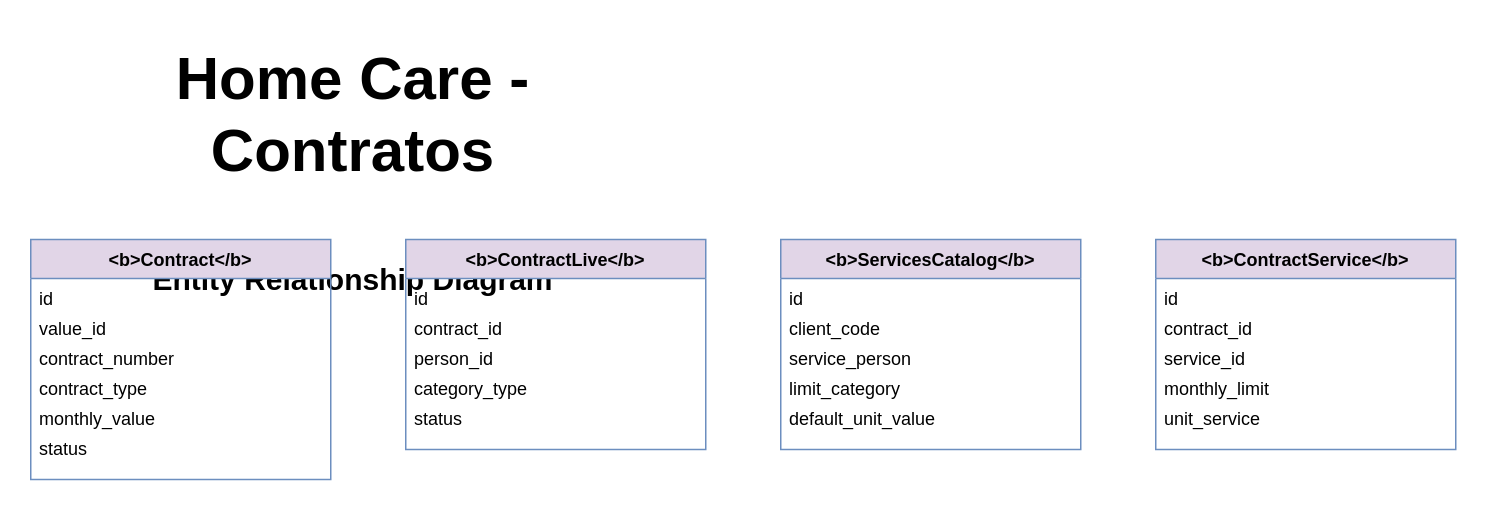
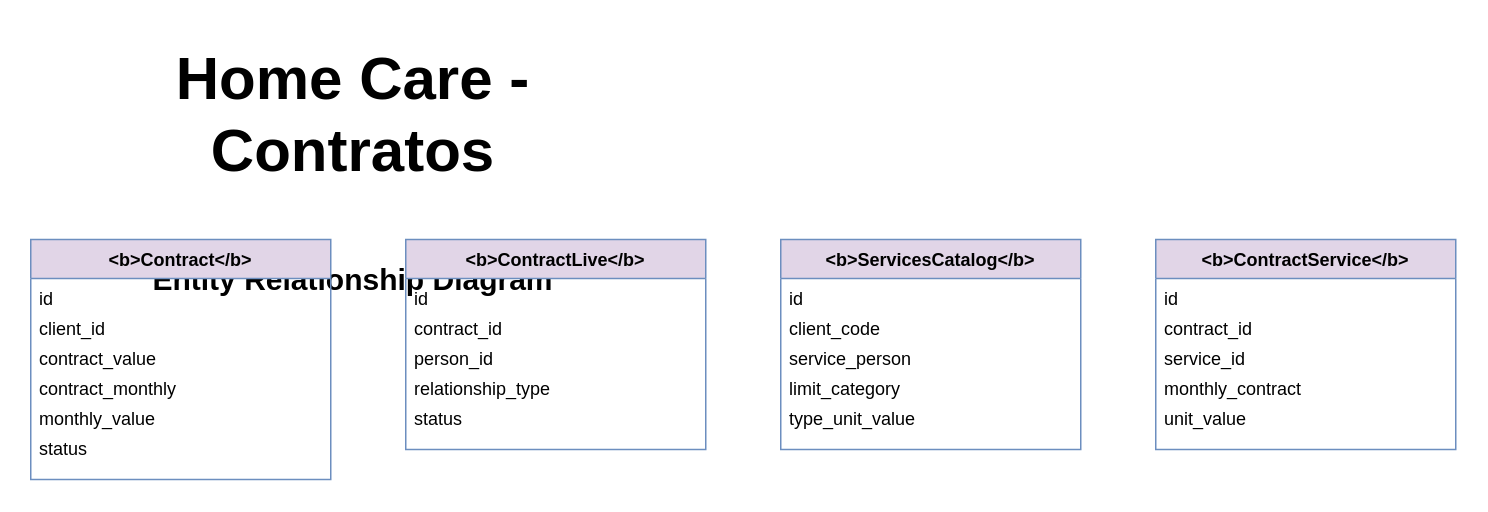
node "value_id": label "value_id" -> "client_id"
node "contract_number": label "contract_number" -> "contract_value"
node "contract_type": label "contract_type" -> "contract_monthly"
node "category_type": label "category_type" -> "relationship_type"
node "monthly_limit": label "monthly_limit" -> "monthly_contract"
node "default_unit_value": label "default_unit_value" -> "type_unit_value"
node "unit_service": label "unit_service" -> "unit_value"
